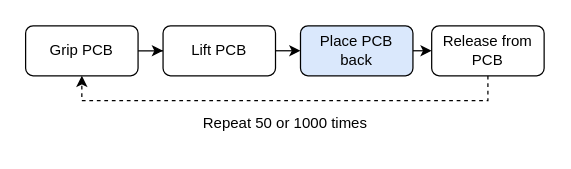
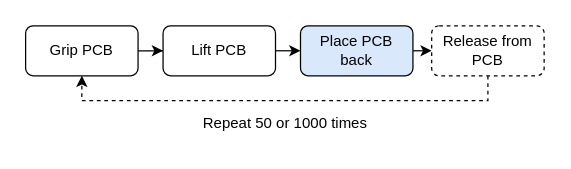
node "Release from PCB": style solid -> dashed
